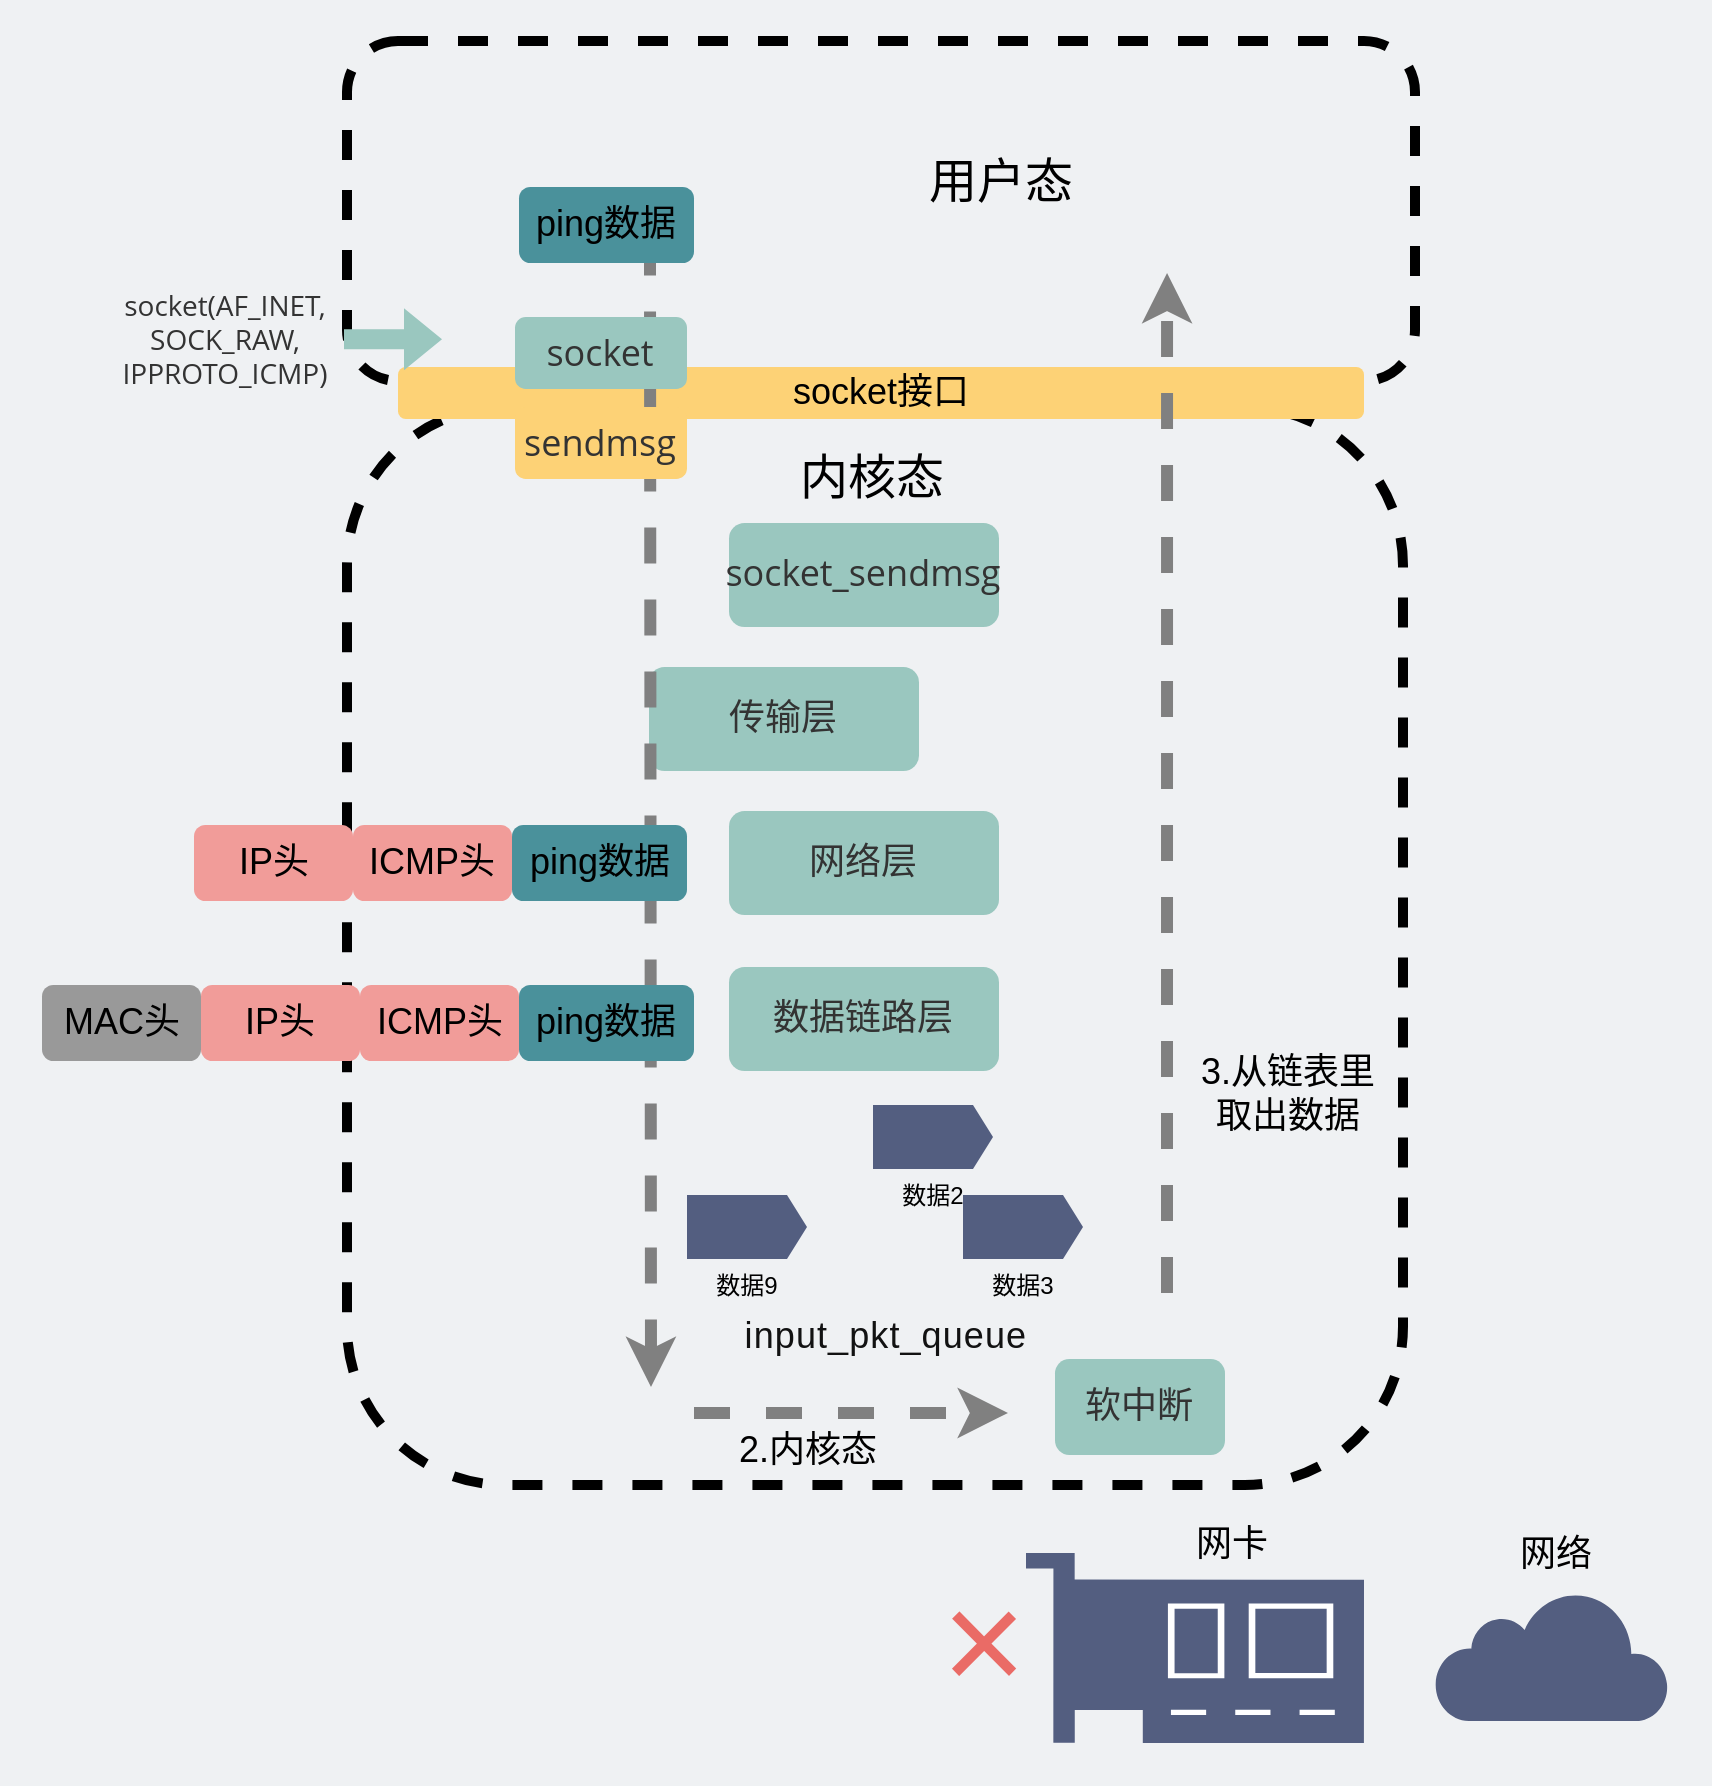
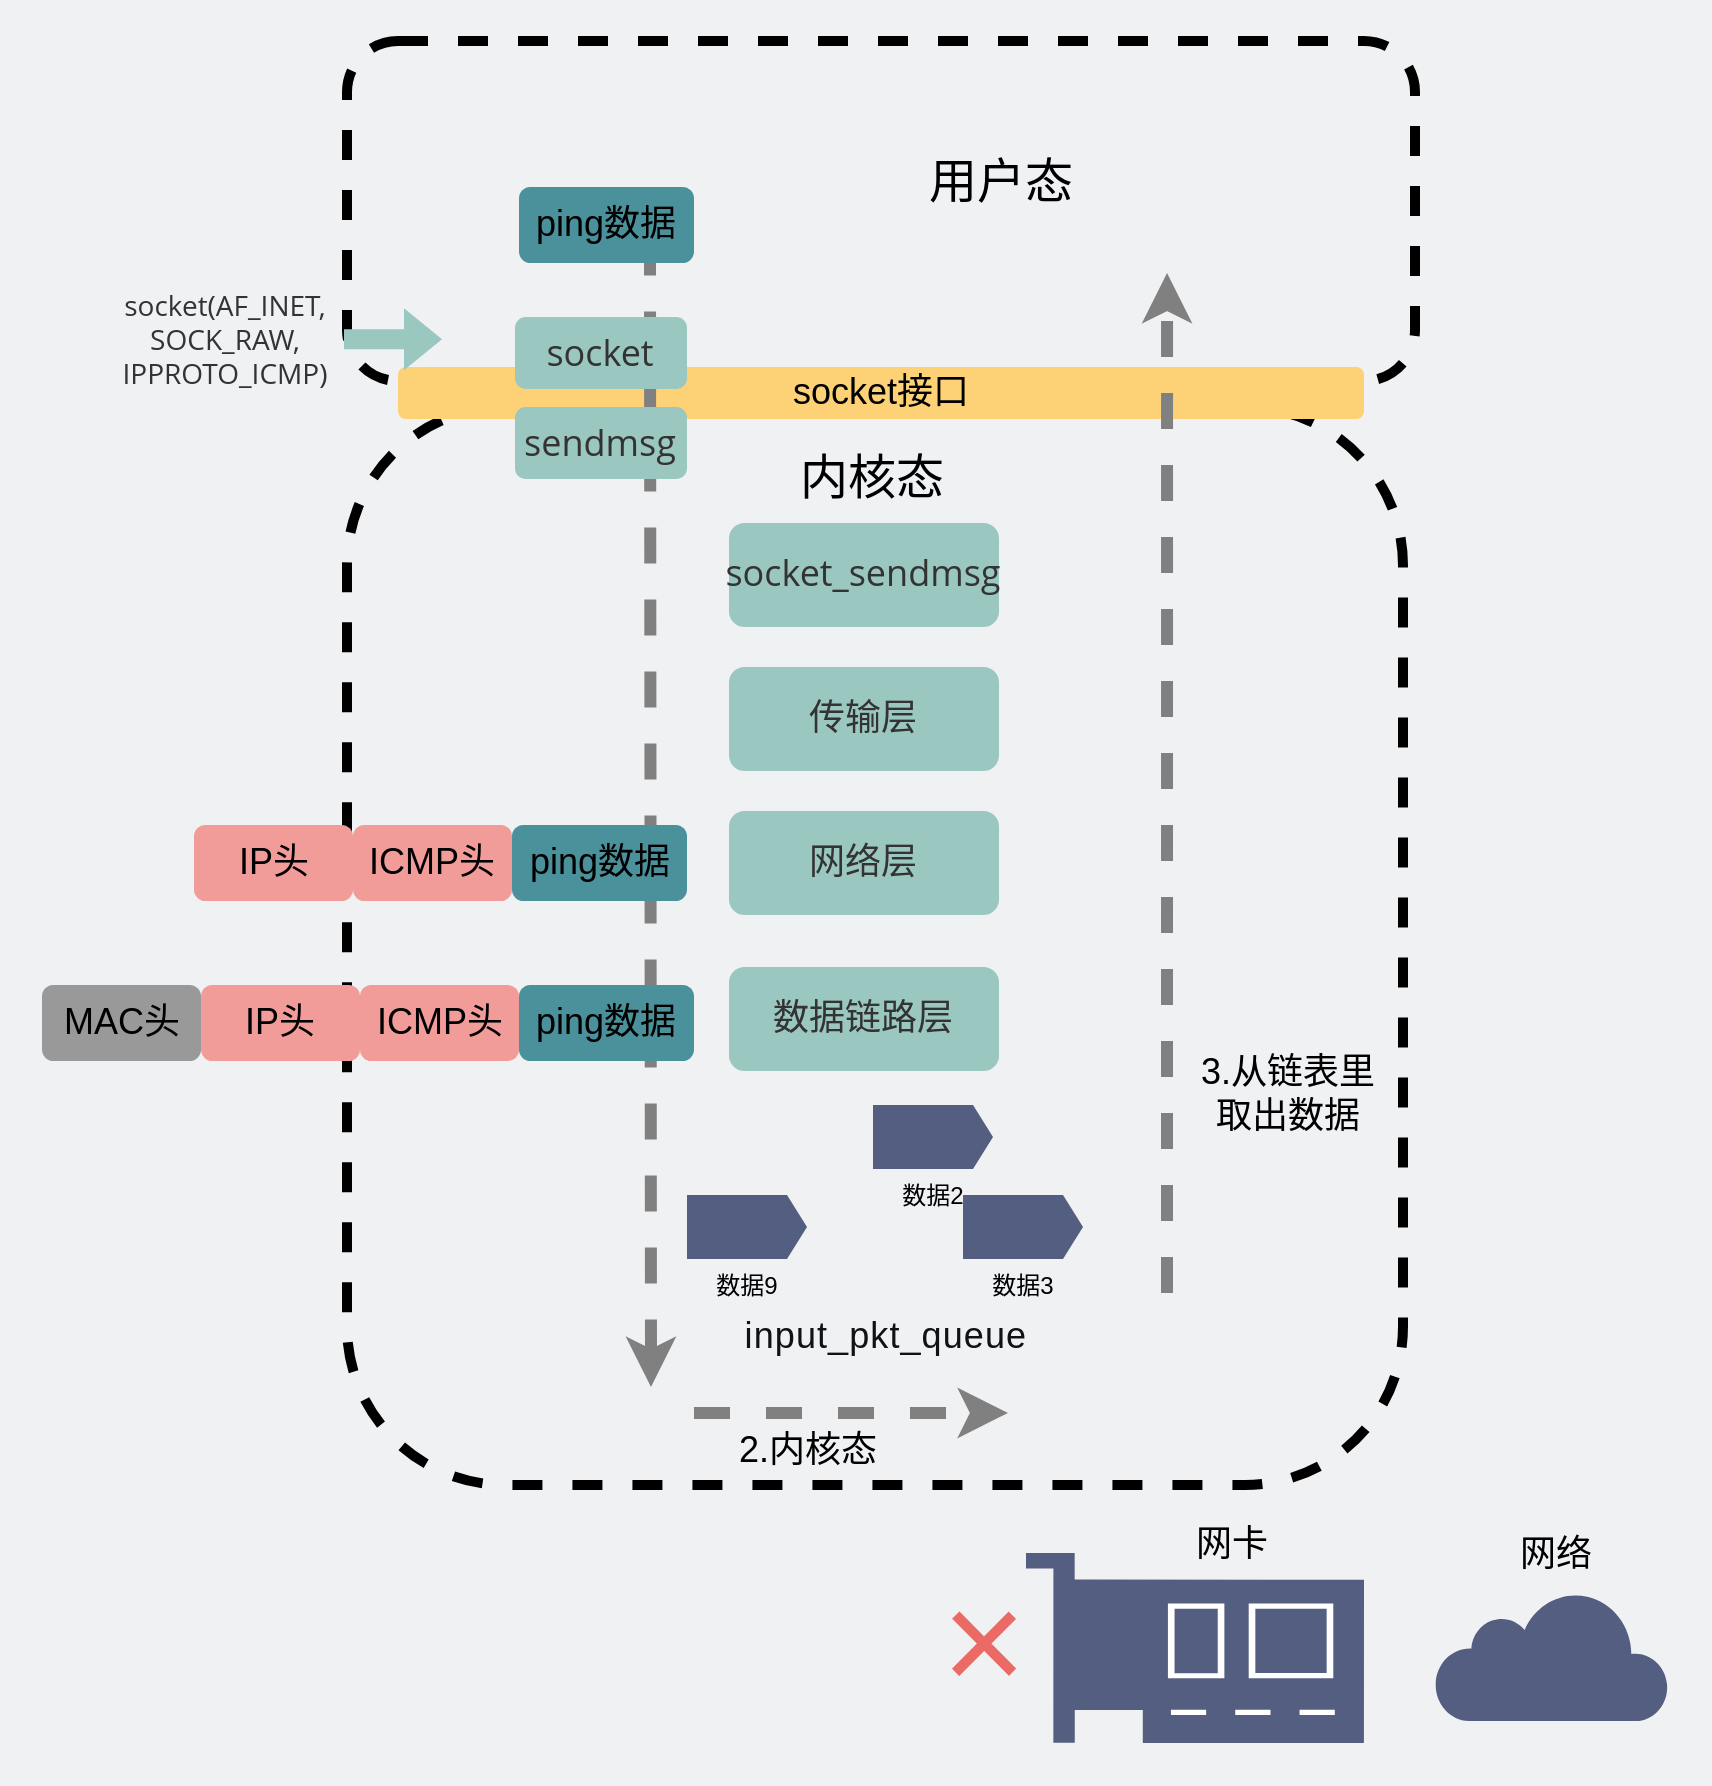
node "sendmsg": fillcolor #fdd276 -> #9ac7bf
node "传输层": moved (784, 719) -> (864, 719)
node "软中断": removed
